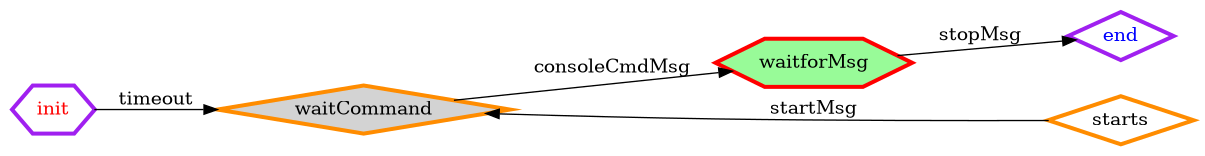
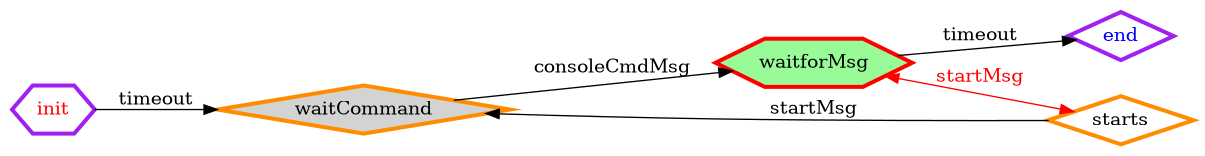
edge "waitforMsg" -> "end": label "stopMsg" -> "timeout"
edge "waitforMsg" -- "starts": added, label "startMsg"
